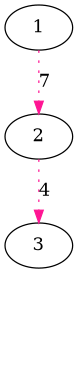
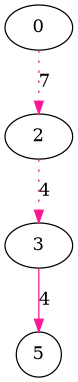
node "1": label "1" -> "0"
node "5": added
